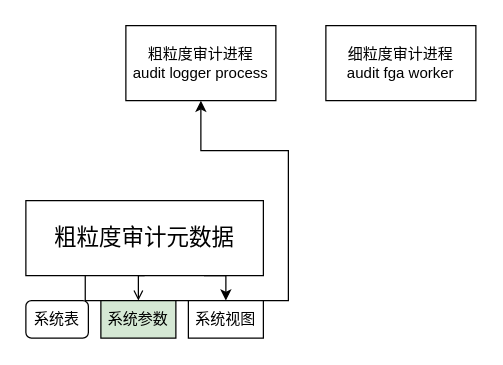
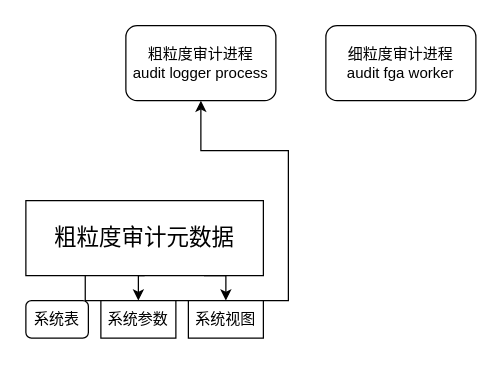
node "粗粒度审计进程 audit logger process": shape rectangle -> rounded rectangle
node "细粒度审计进程 audit fga worker": shape rectangle -> rounded rectangle
edge "粗粒度审计元数据" -> "系统参数": arrowhead open -> classic
node "系统参数": fillcolor #d5e8d4 -> #ffffff
